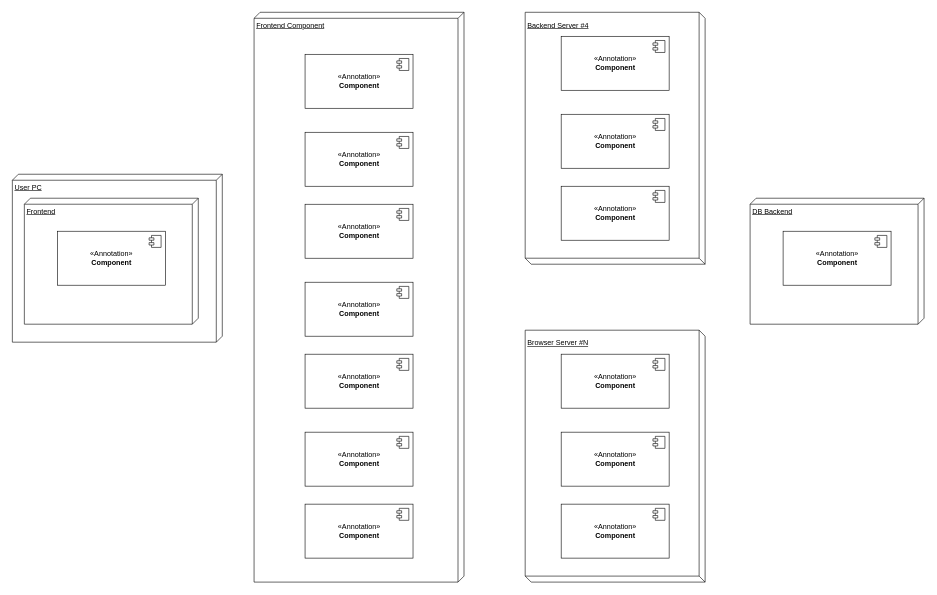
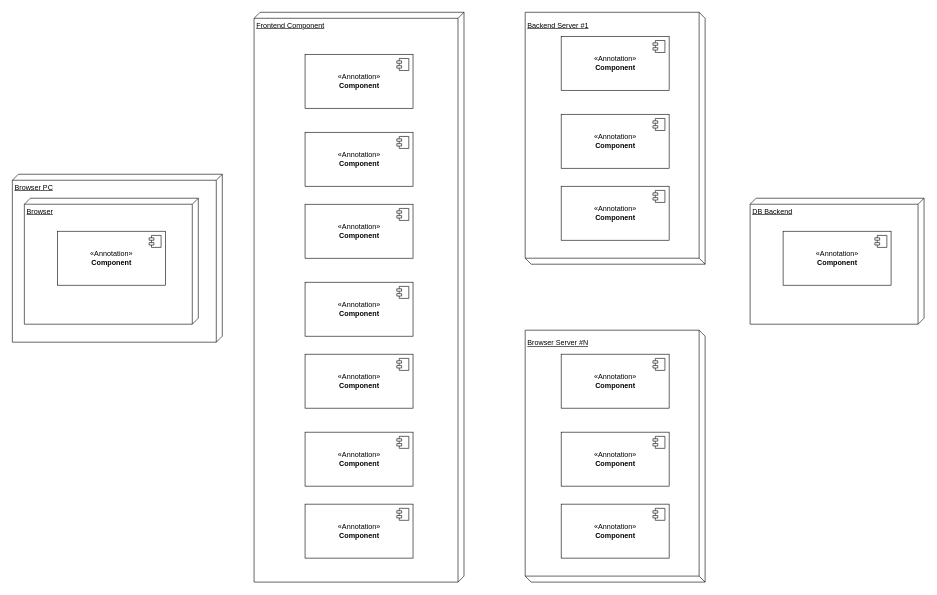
node "Backend Server #4": label "Backend Server #4" -> "Backend Server #1"
node "User PC": label "User PC" -> "Browser PC"
node "Frontend": label "Frontend" -> "Browser"
